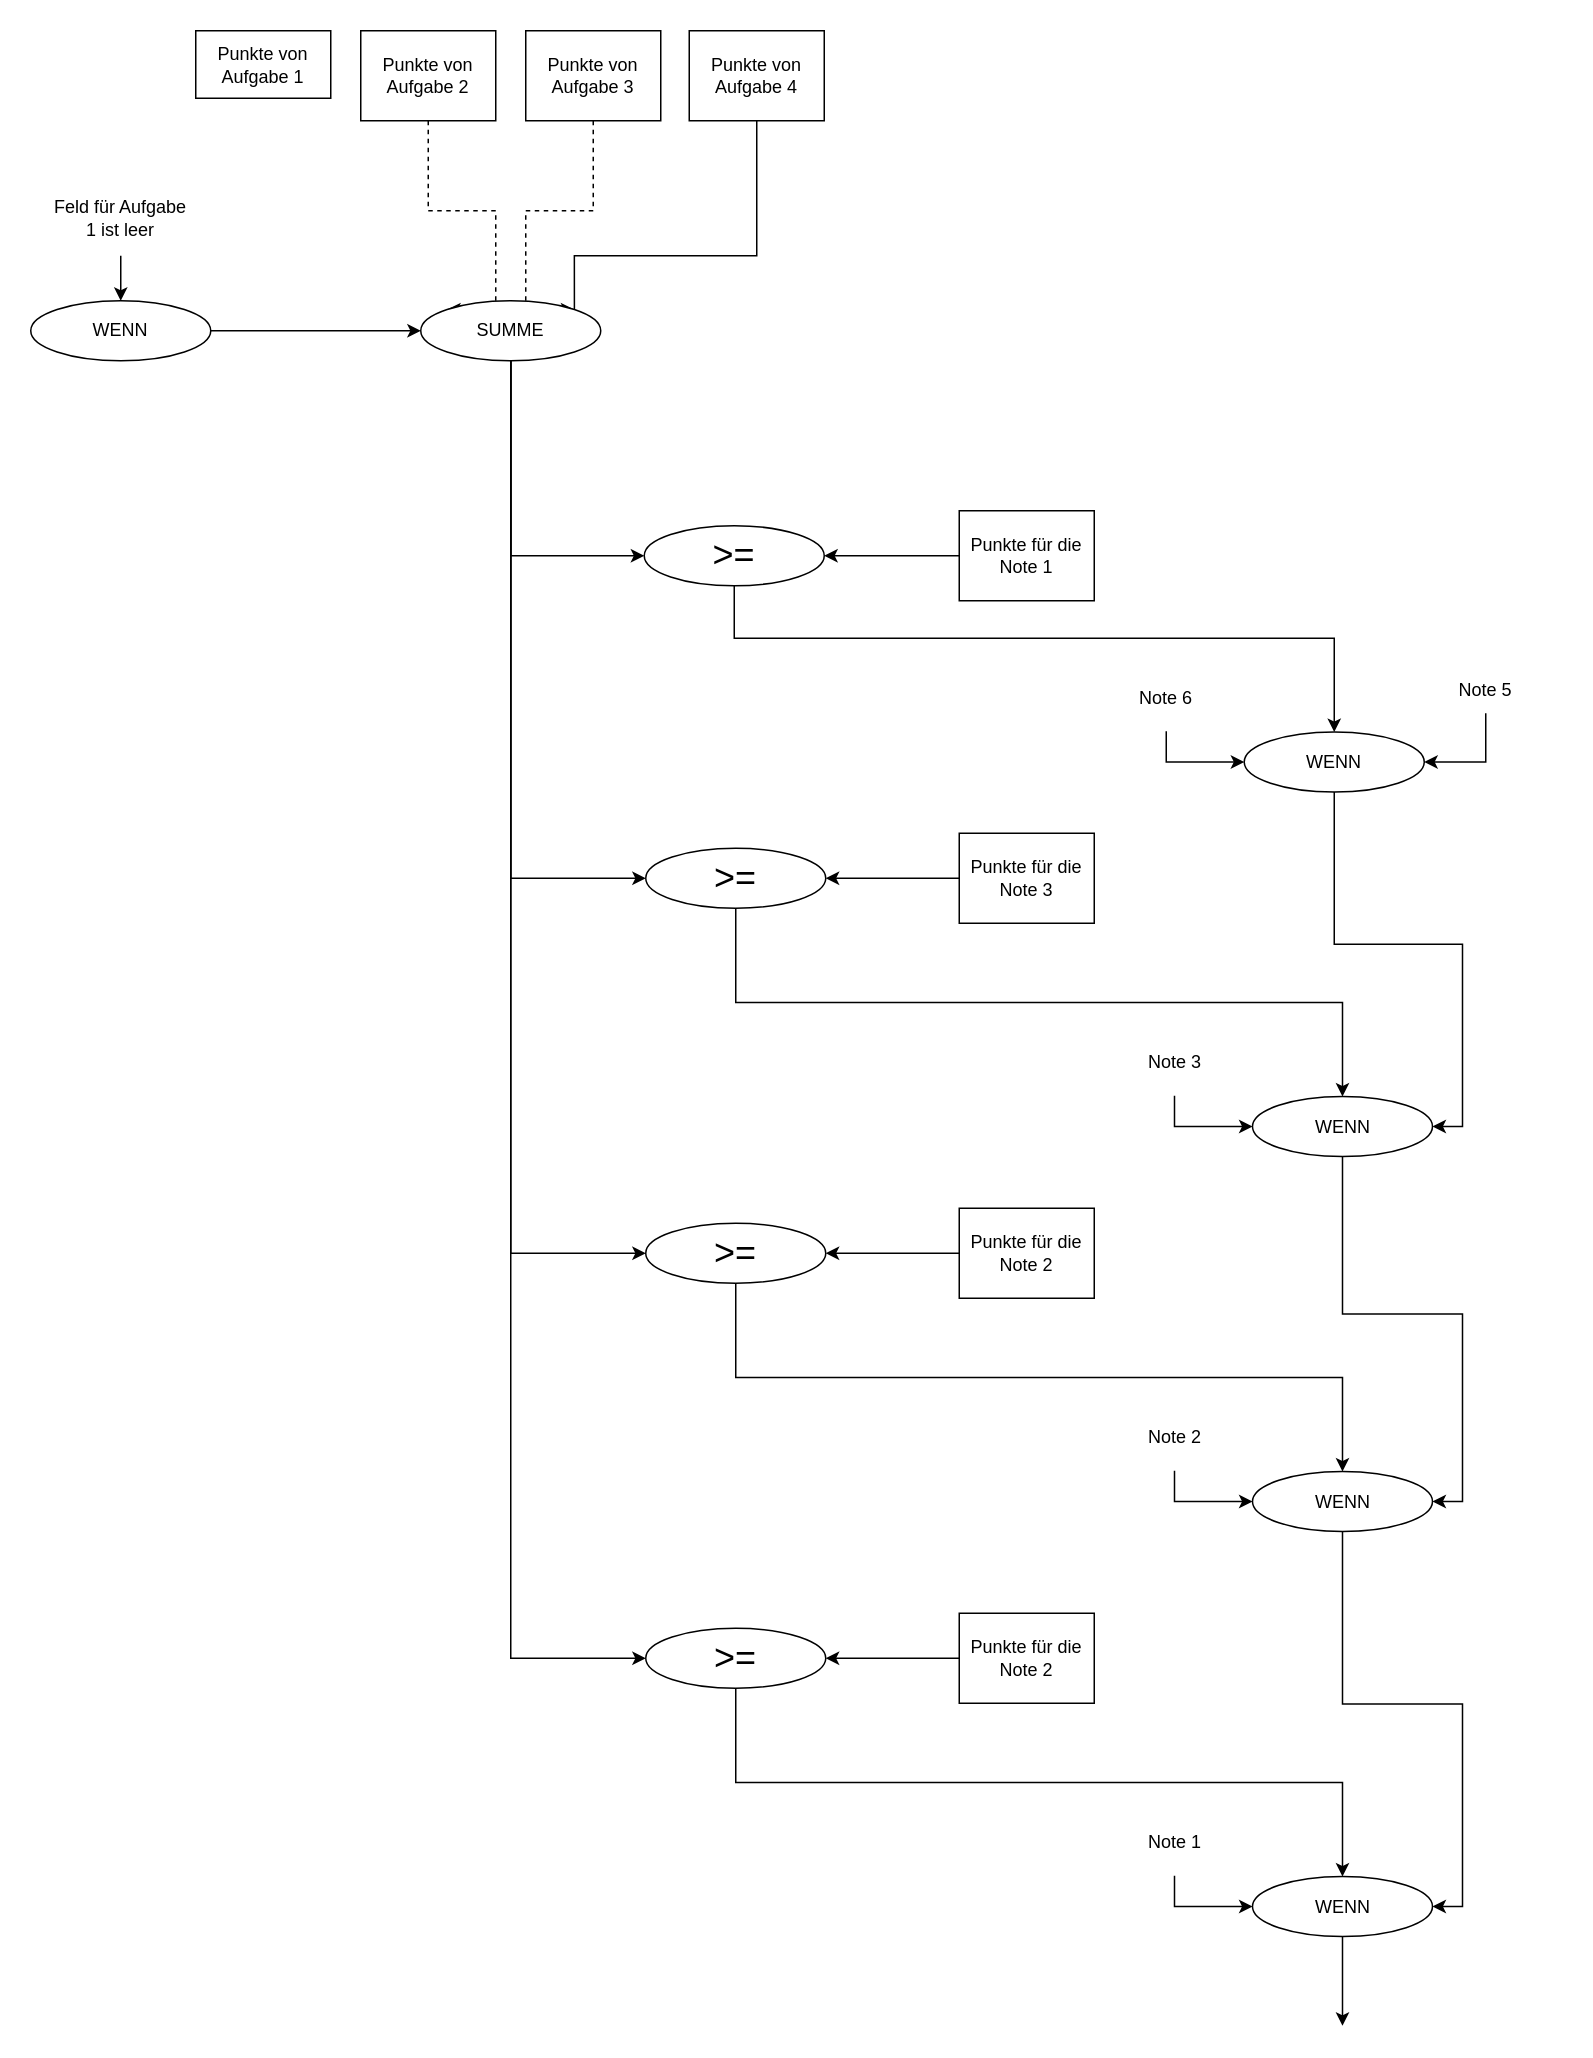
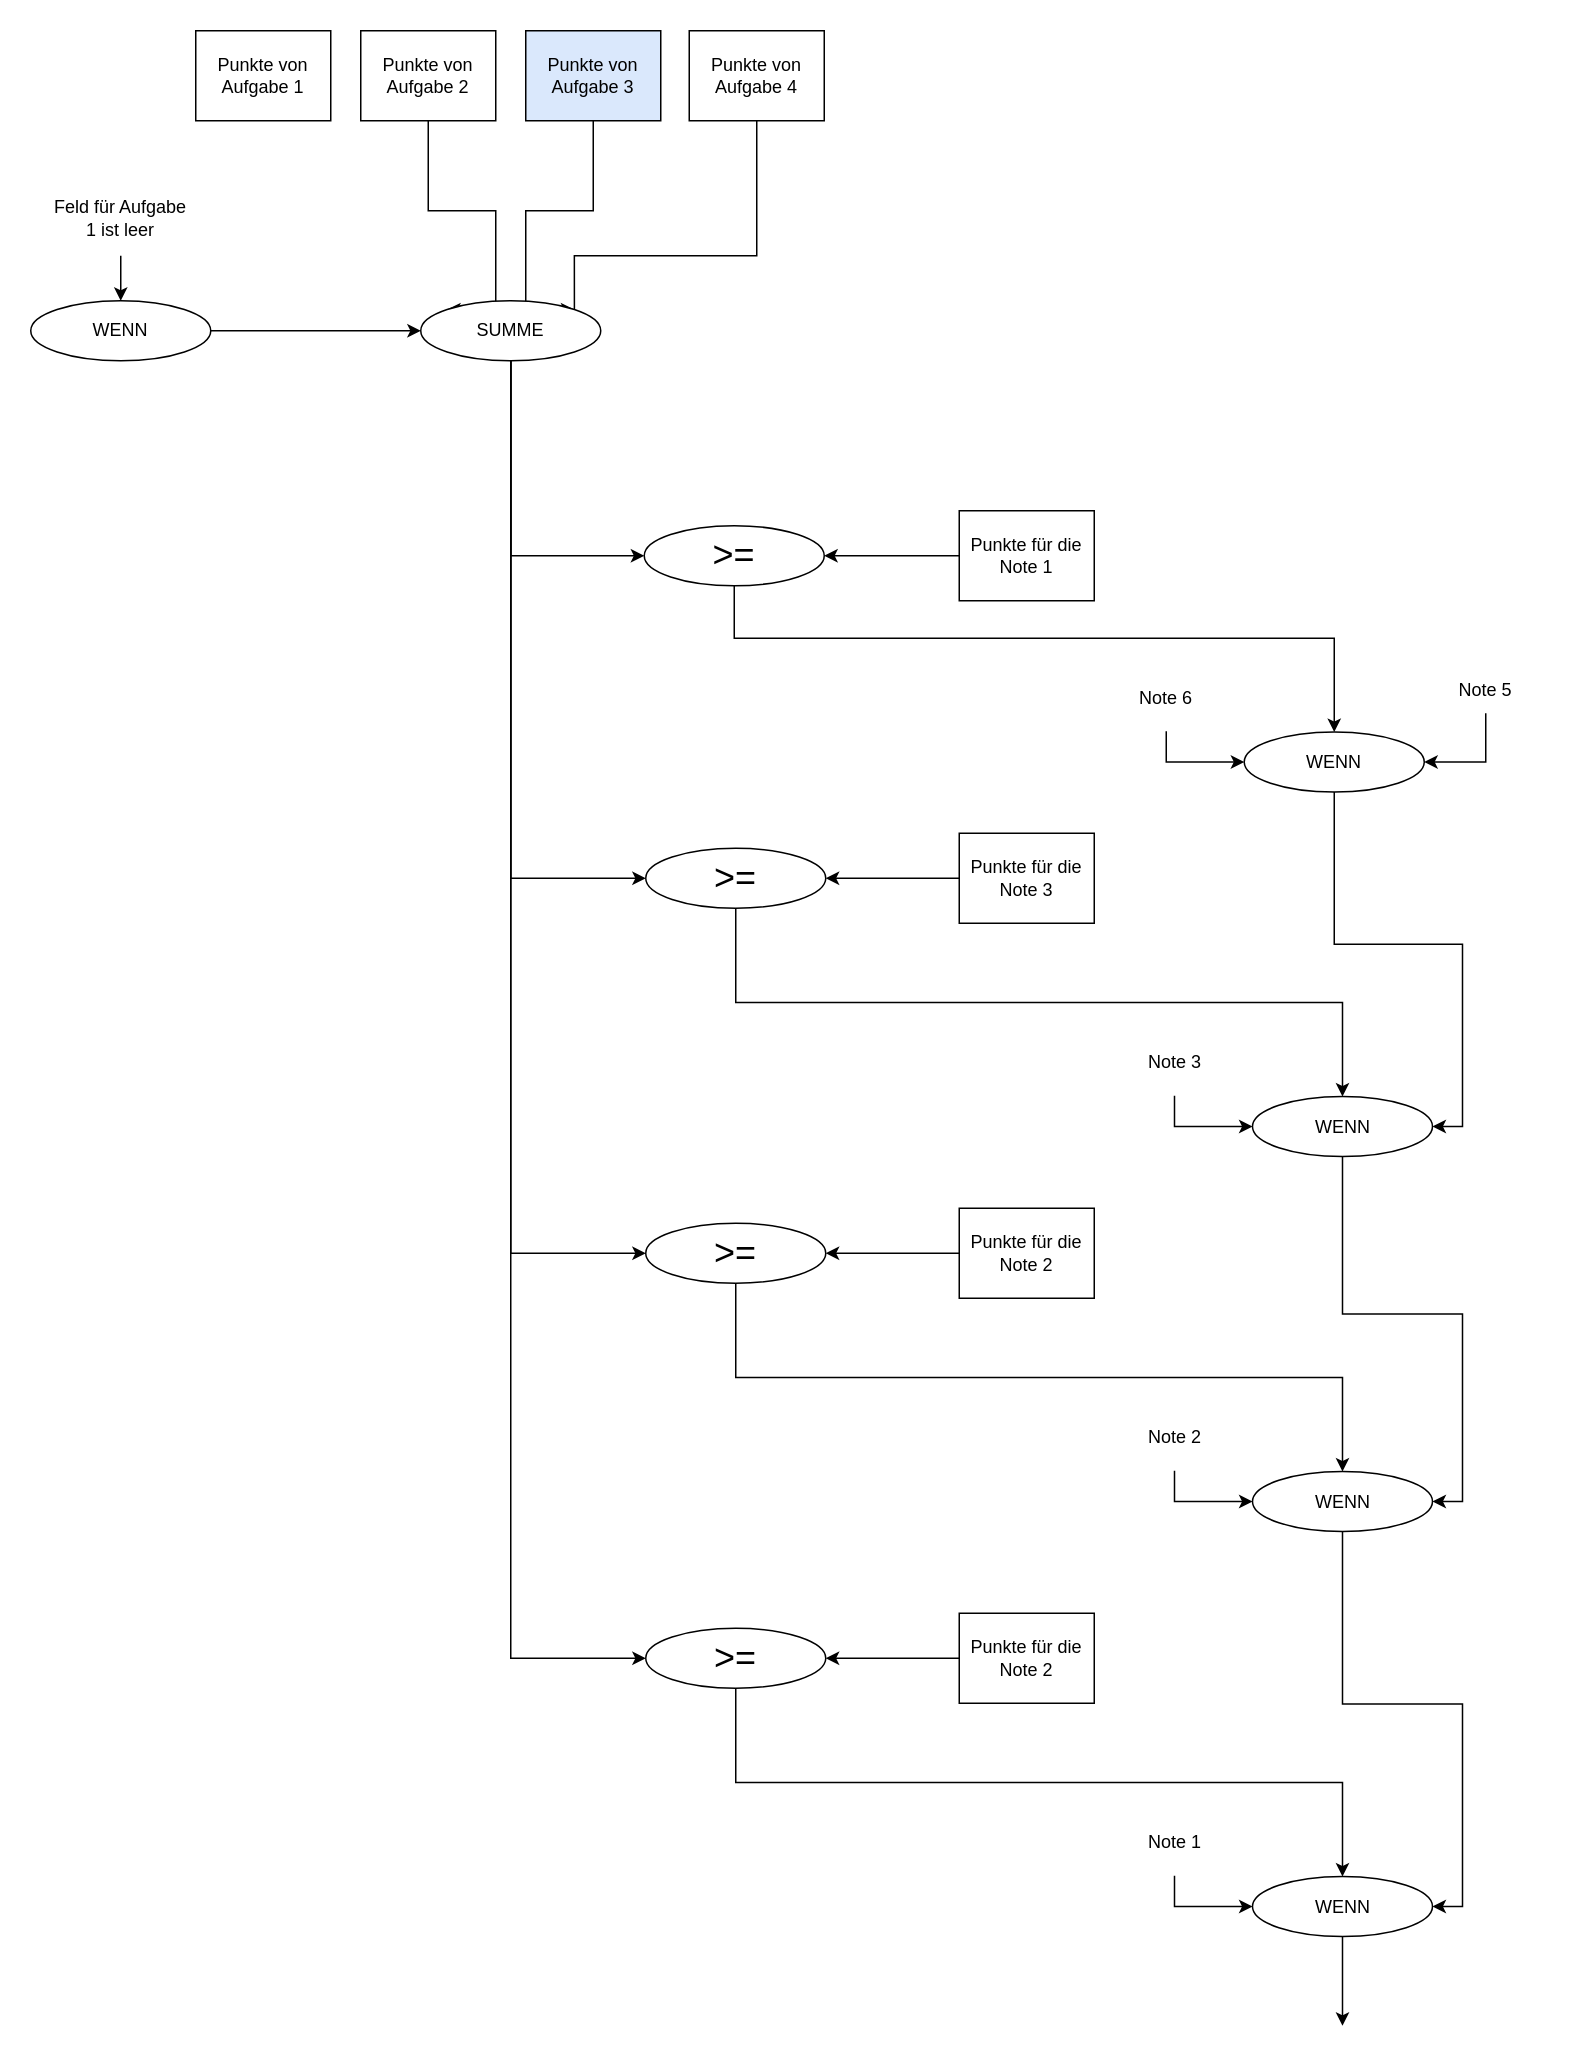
node "Punkte von Aufgabe 1": size 135x68 -> 135x90
node "Punkte von Aufgabe 3": fillcolor #ffffff -> #dae8fc
edge "Punkte von Aufgabe 2" -> "SUMME": style dashed -> solid
edge "Punkte von Aufgabe 3" -> "SUMME": style dashed -> solid
